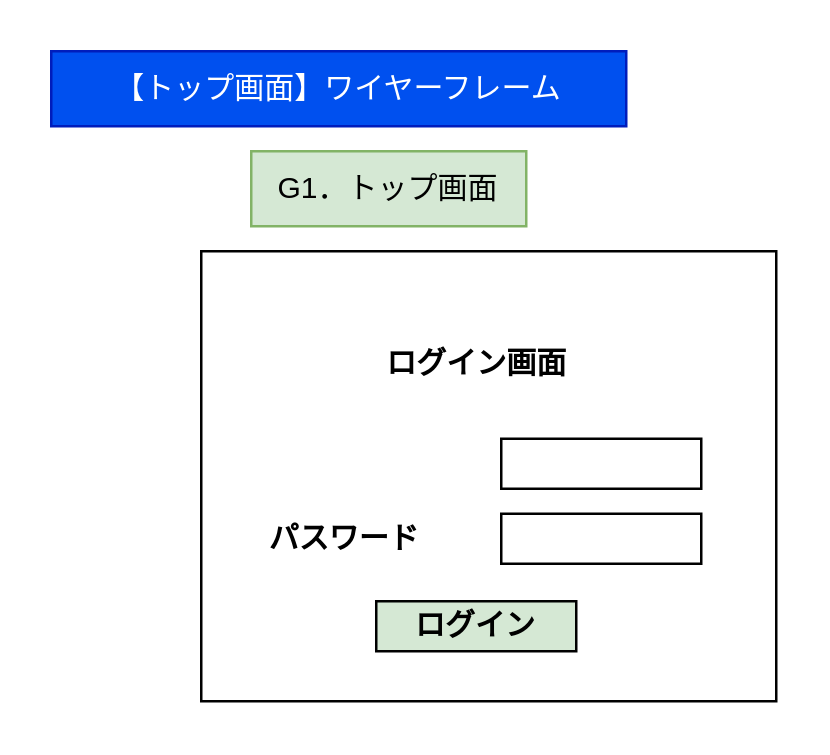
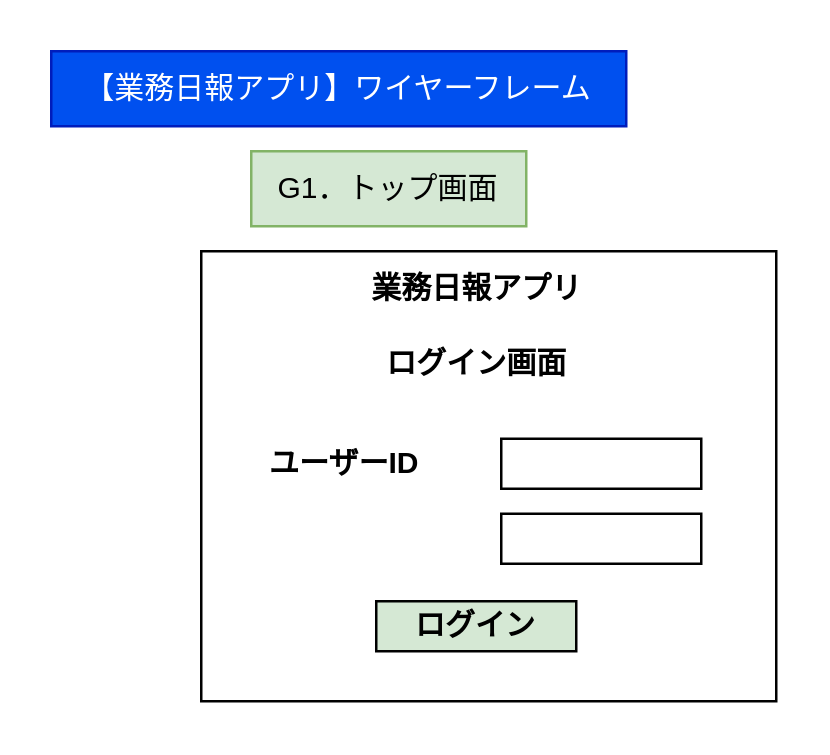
node "【トップ画面】ワイヤーフレーム": label "【トップ画面】ワイヤーフレーム" -> "【業務日報アプリ】ワイヤーフレーム"
node "業務日報アプリ": added
node "ユーザーID": added
node "パスワード": removed
